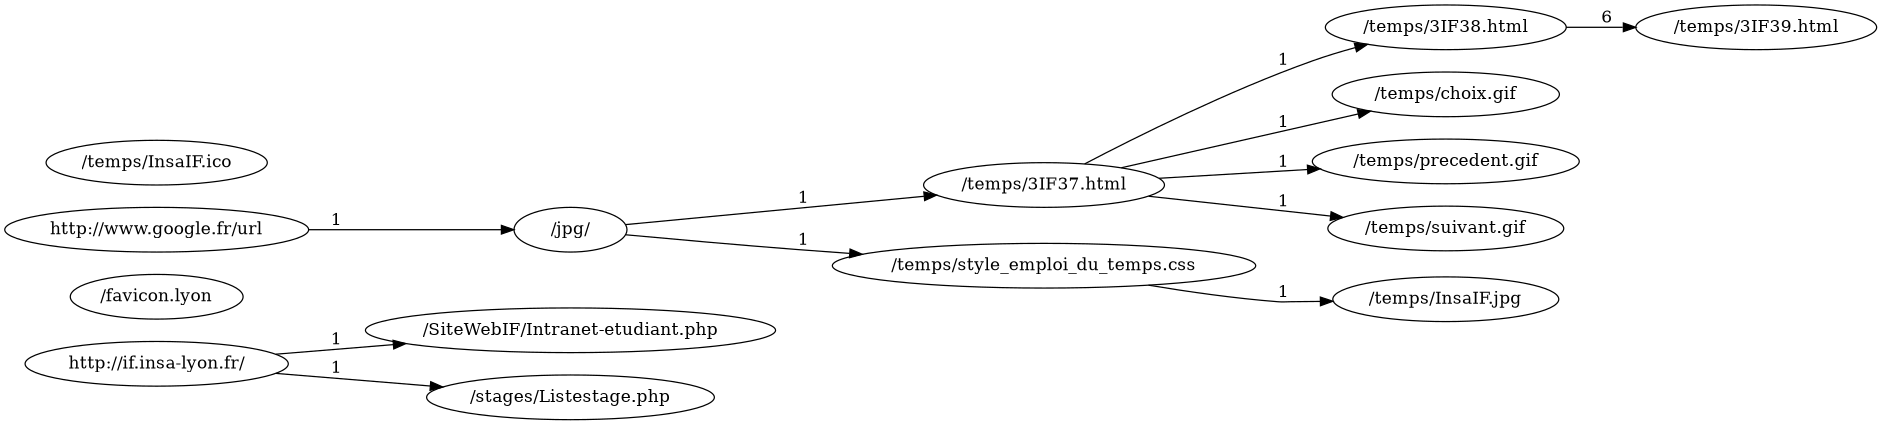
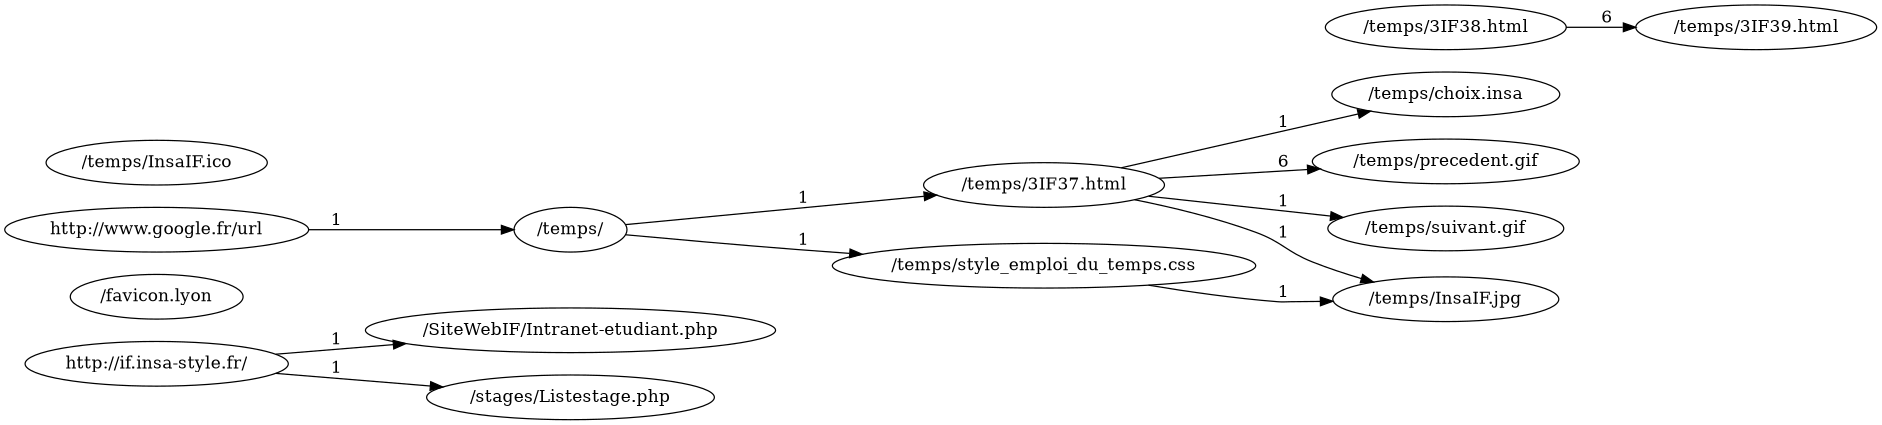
node "/temps/choix.gif": label "/temps/choix.gif" -> "/temps/choix.insa"
edge "/temps/3IF37.html" -> "/temps/3IF38.html": now "/temps/3IF37.html" -> "/temps/InsaIF.jpg"
edge "/temps/3IF37.html" -> "/temps/precedent.gif": label "1" -> "6"
node "/jpg/": label "/jpg/" -> "/temps/"
node "http://if.insa-lyon.fr/": label "http://if.insa-lyon.fr/" -> "http://if.insa-style.fr/"
